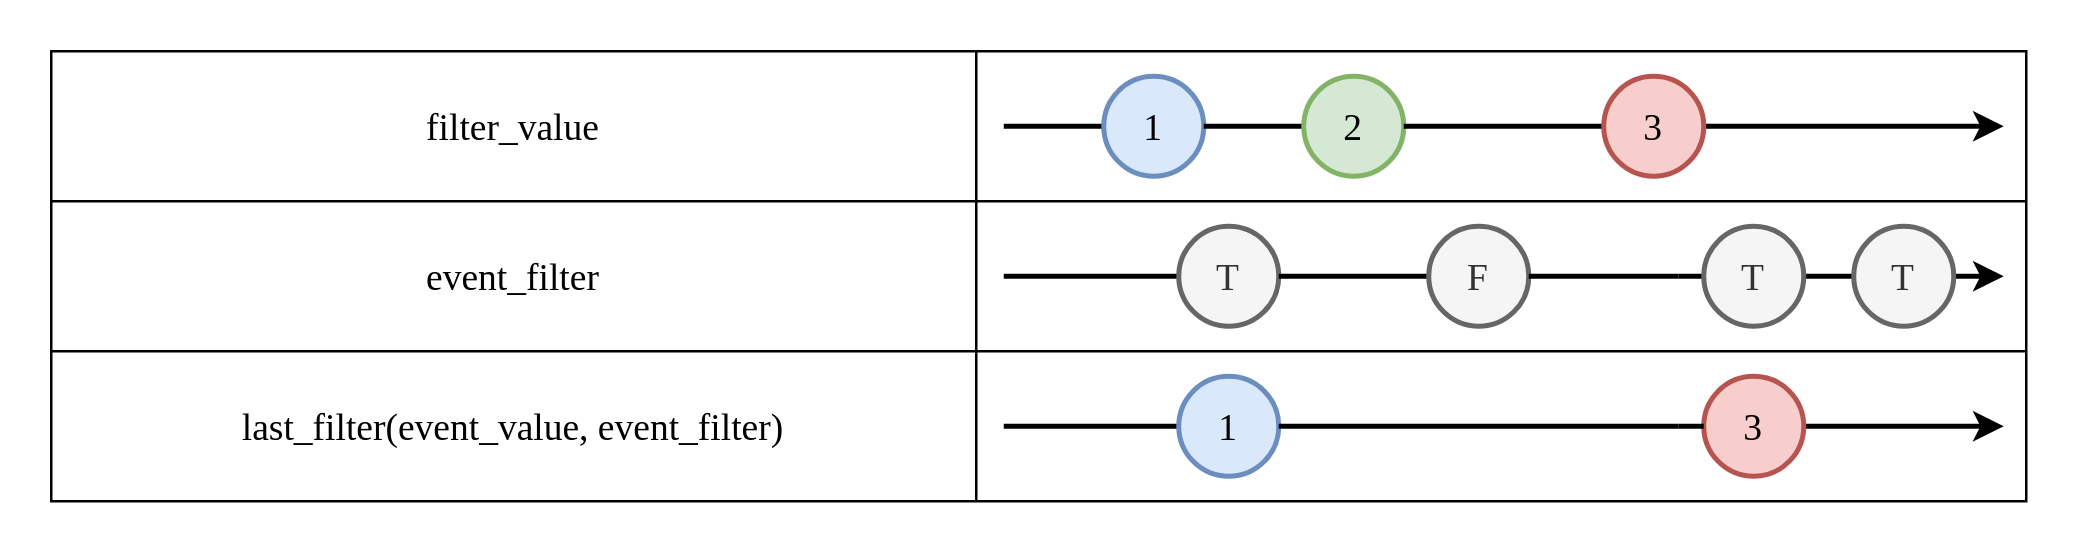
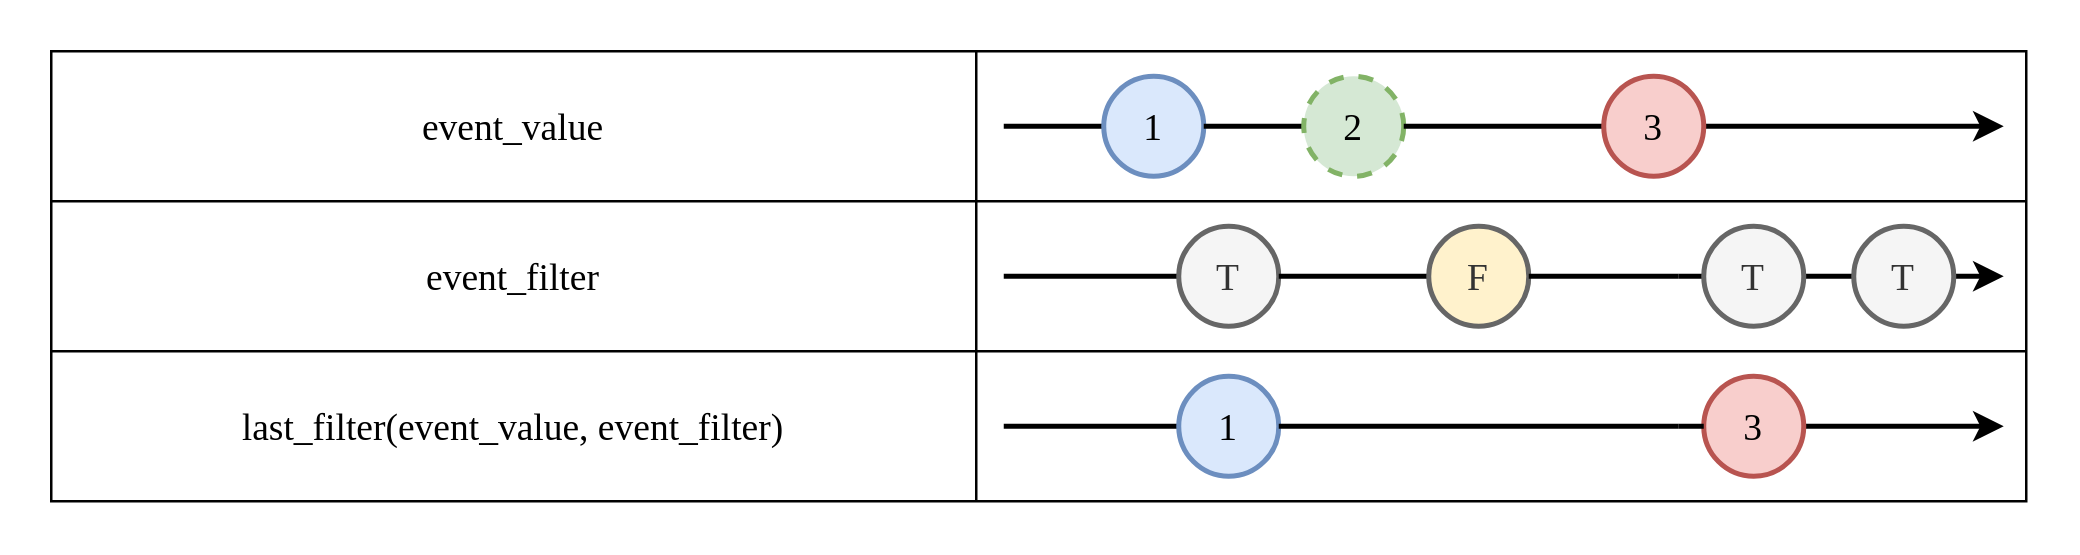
node "filter_value": label "filter_value" -> "event_value"
node "2": style solid -> dashed
node "F": fillcolor #f5f5f5 -> #fff2cc
